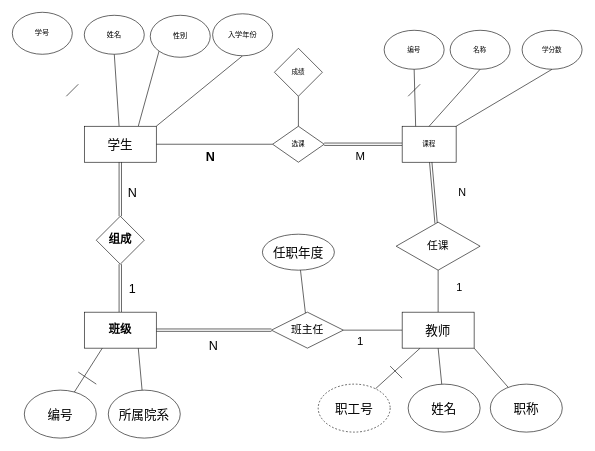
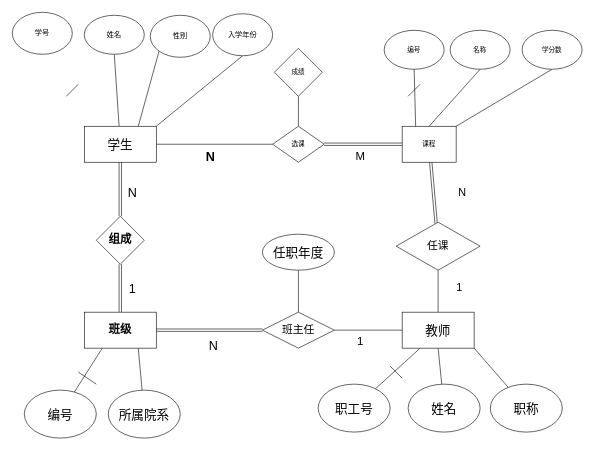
node "班主任": moved (308, 330) -> (299, 330)
node "职工号": style dashed -> solid
